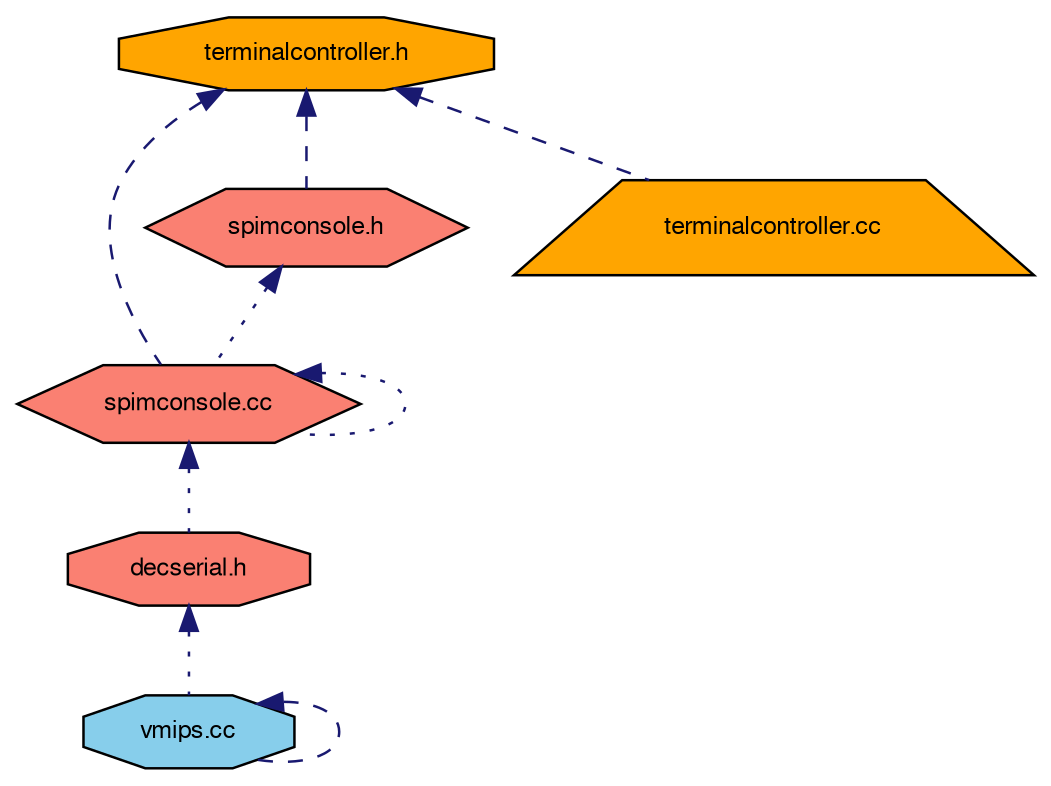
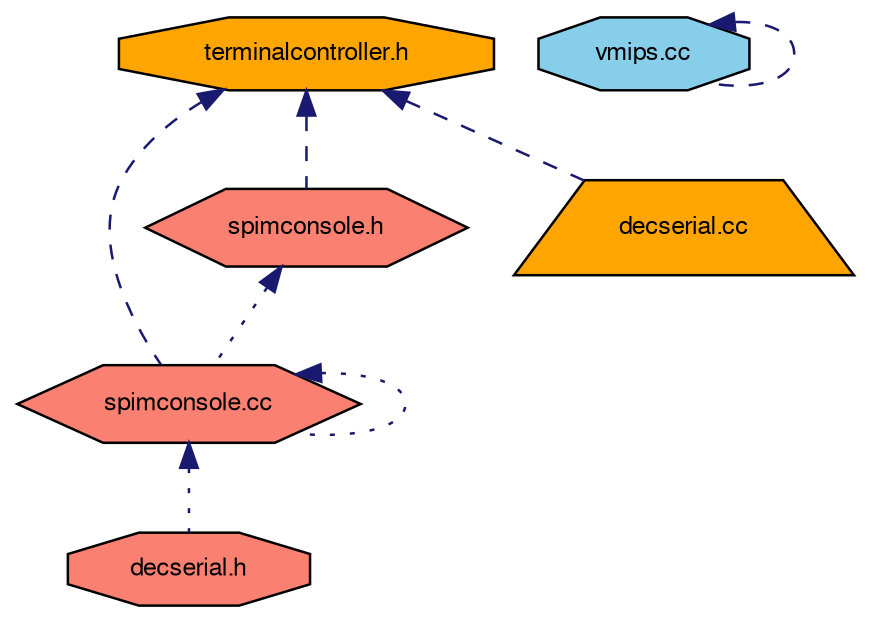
node "terminalcontroller.cc": label "terminalcontroller.cc" -> "decserial.cc"
edge "vmips.cc" -> "decserial.h": removed
